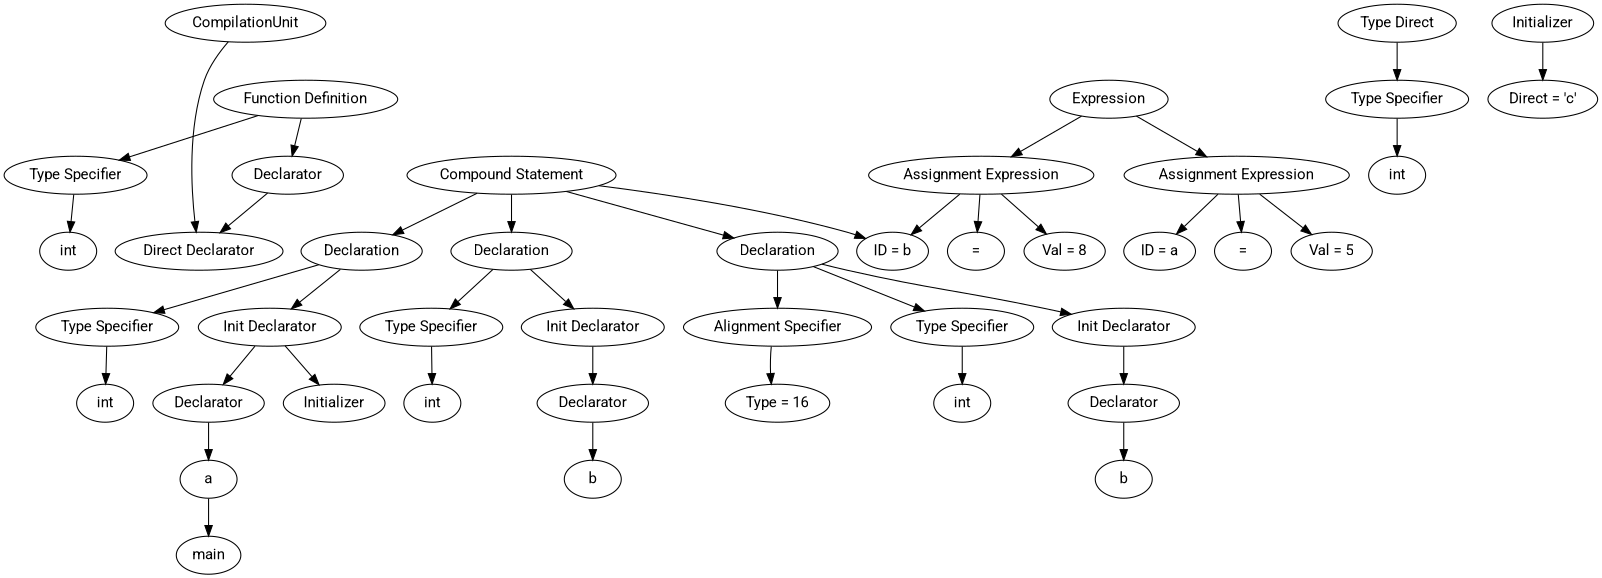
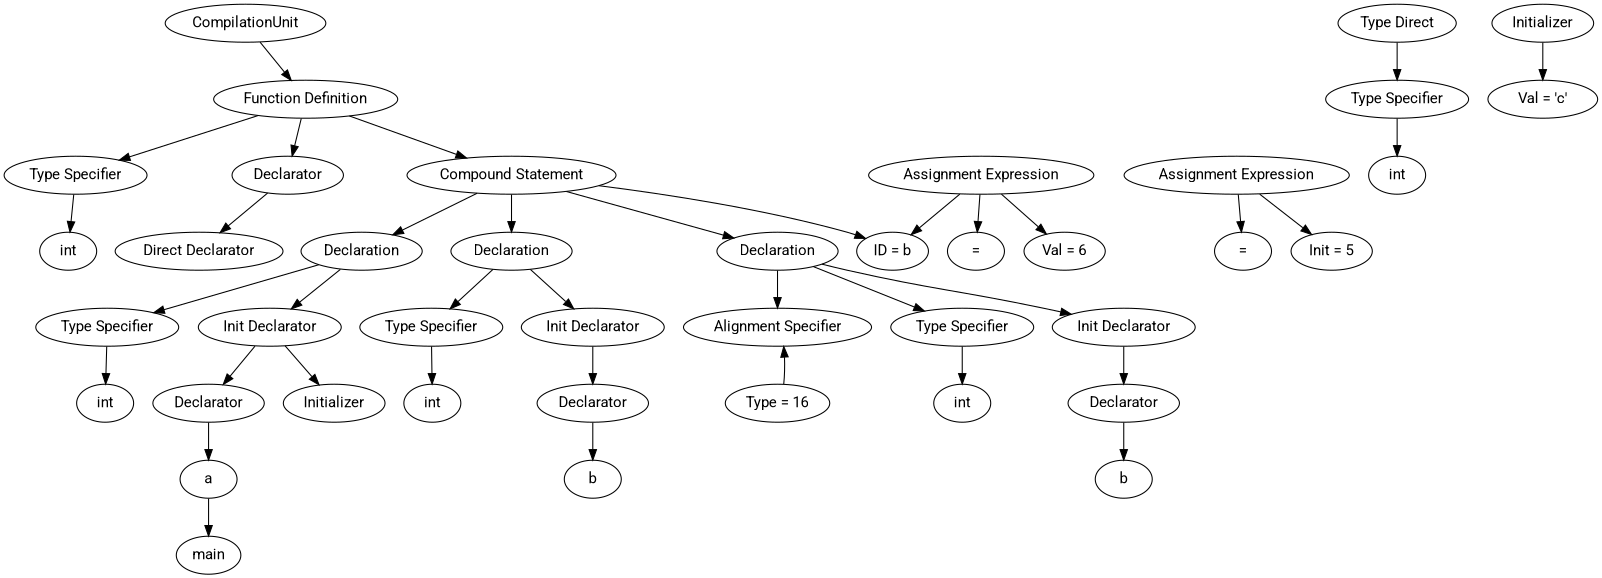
node "Expression": removed
node "Direct = 'c'": label "Direct = 'c'" -> "Val = 'c'"
edge "CompilationUnit" -> "Direct Declarator": now "CompilationUnit" -> "Function Definition"
edge "Function Definition" -> "Compound Statement": added
node "Val = 8": label "Val = 8" -> "Val = 6"
node "ID = a": removed
node "Val = 5": label "Val = 5" -> "Init = 5"
edge "Alignment Specifier" -> "Type = 16": reversed
